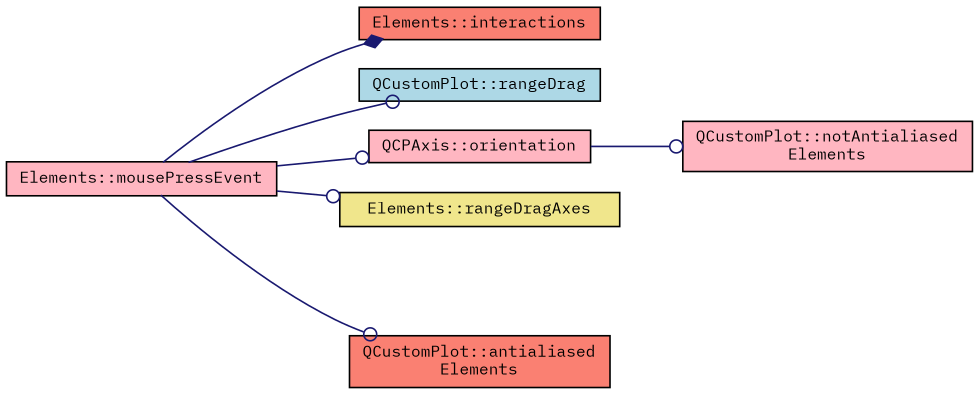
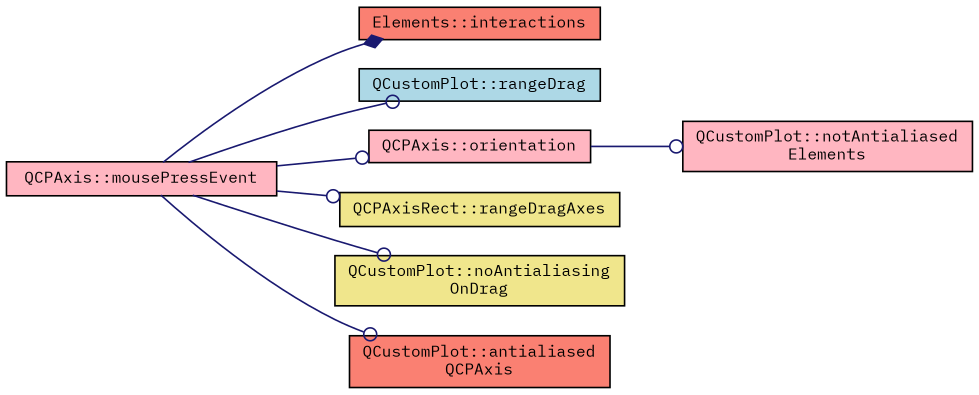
node "Elements::mousePressEvent": label "Elements::mousePressEvent" -> "QCPAxis::mousePressEvent"
node "Elements::rangeDragAxes": label "Elements::rangeDragAxes" -> "QCPAxisRect::rangeDragAxes"
node "QCustomPlot::noAntialiasing OnDrag": added
node "QCustomPlot::antialiased Elements": label "QCustomPlot::antialiased Elements" -> "QCustomPlot::antialiased QCPAxis"
